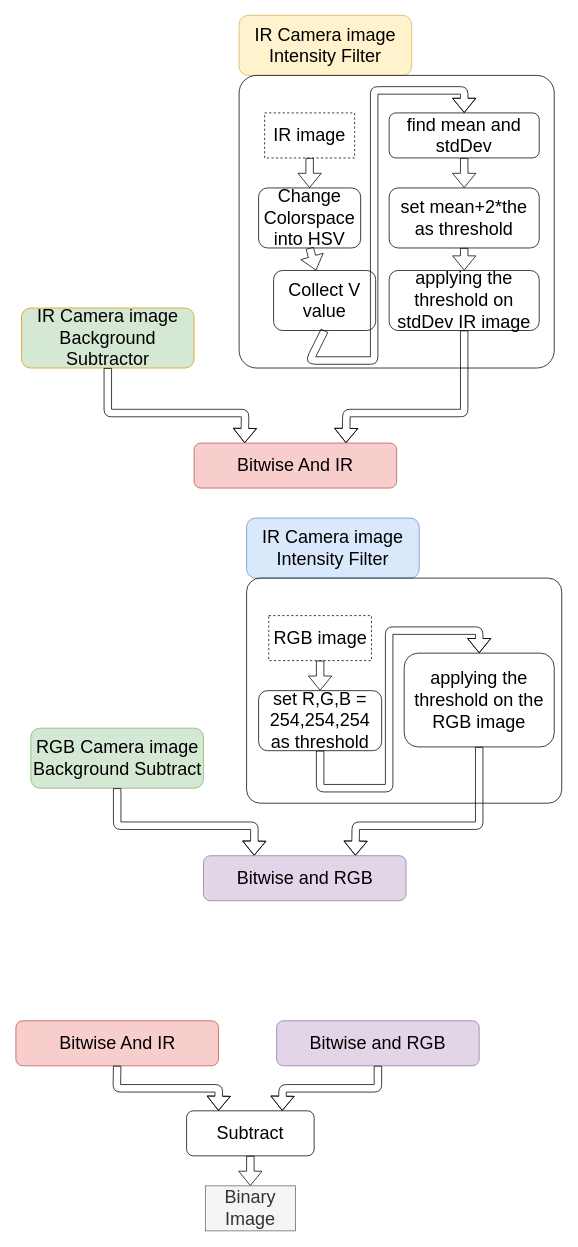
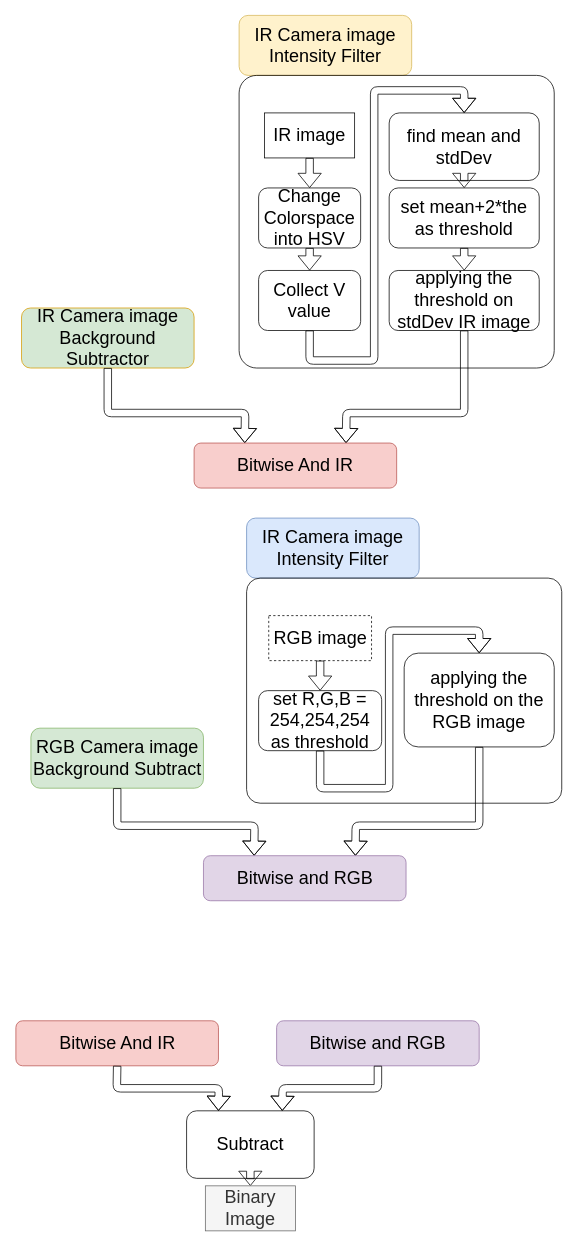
node "IR image": style dashed -> solid
node "find mean and stdDev": size 150x45 -> 150x68
node "Collect V value": moved (324, 300) -> (309, 300)
node "Subtract": size 128x45 -> 128x68
